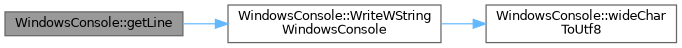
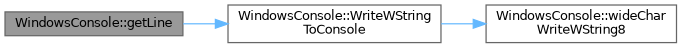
node "WindowsConsole::WriteWString WindowsConsole": label "WindowsConsole::WriteWString WindowsConsole" -> "WindowsConsole::WriteWString ToConsole"
node "WindowsConsole::wideChar ToUtf8": label "WindowsConsole::wideChar ToUtf8" -> "WindowsConsole::wideChar WriteWString8"
